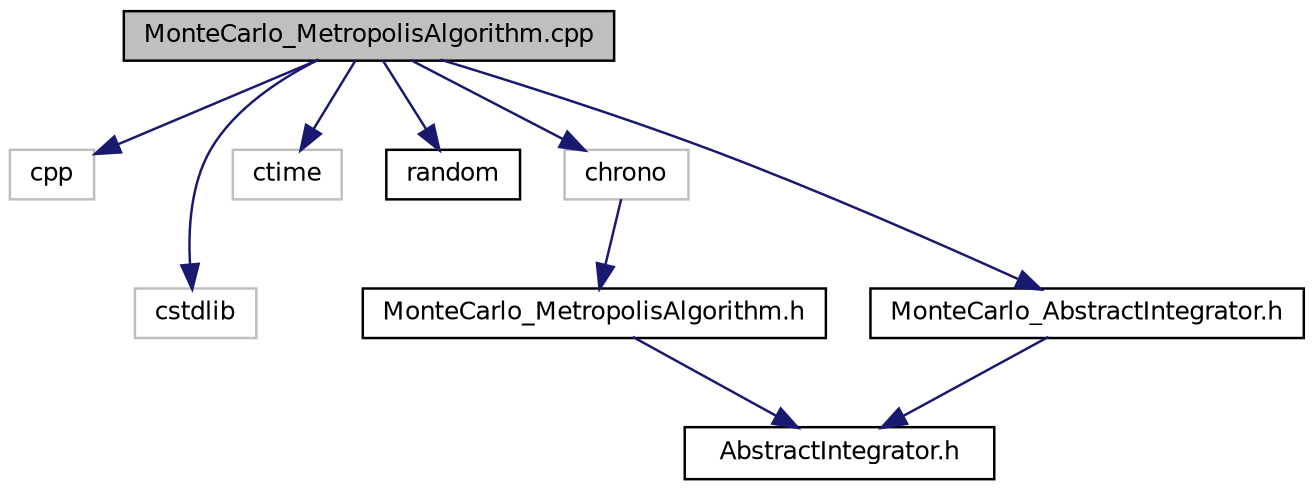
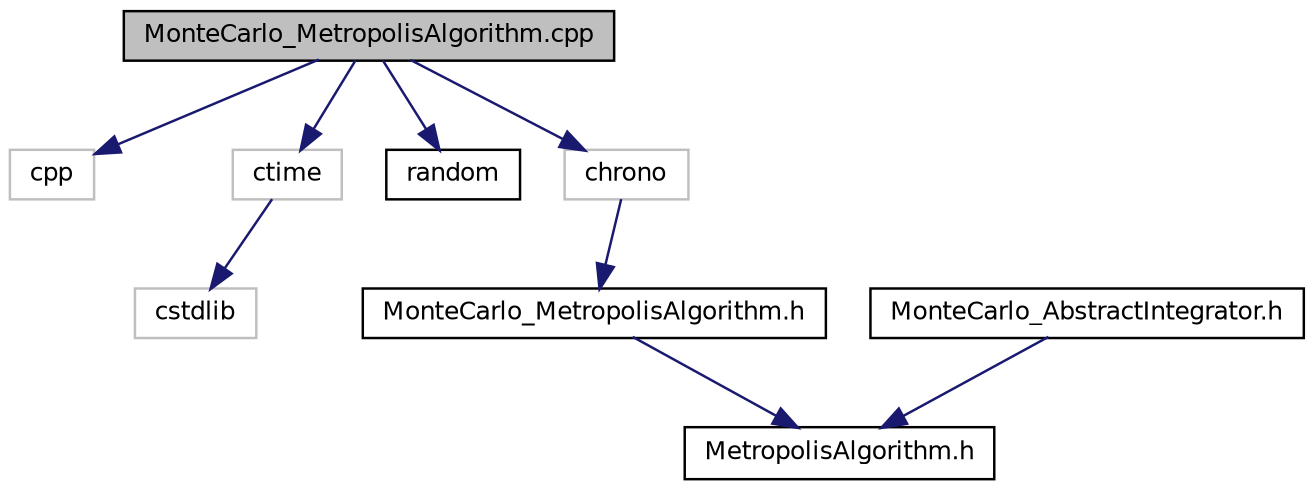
edge "MonteCarlo_MetropolisAlgorithm.cpp" -> "cstdlib": now "ctime" -> "cstdlib"
edge "MonteCarlo_MetropolisAlgorithm.cpp" -> "MonteCarlo_AbstractIntegrator.h": removed
node "AbstractIntegrator.h": label "AbstractIntegrator.h" -> "MetropolisAlgorithm.h"
